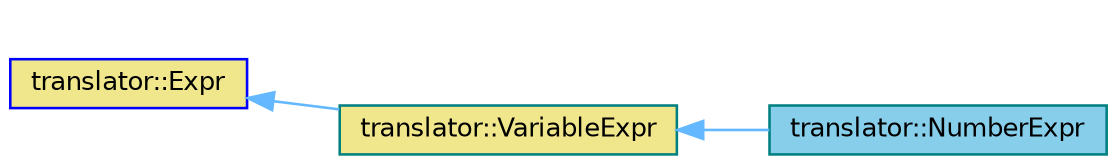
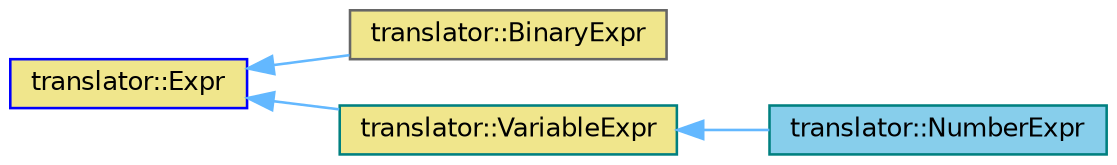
node "translator::BinaryExpr": added
